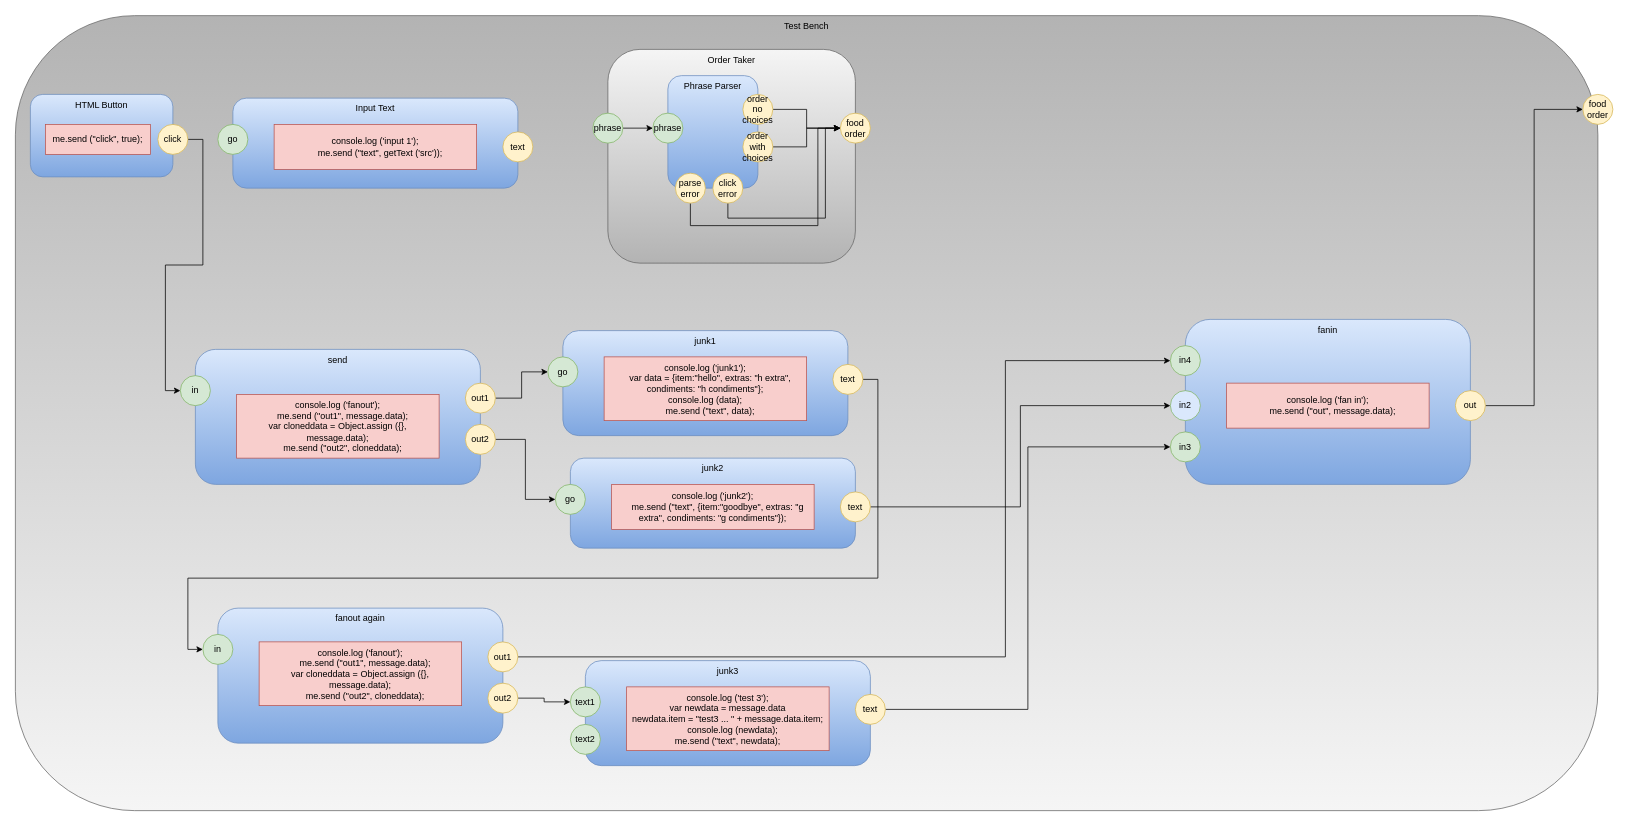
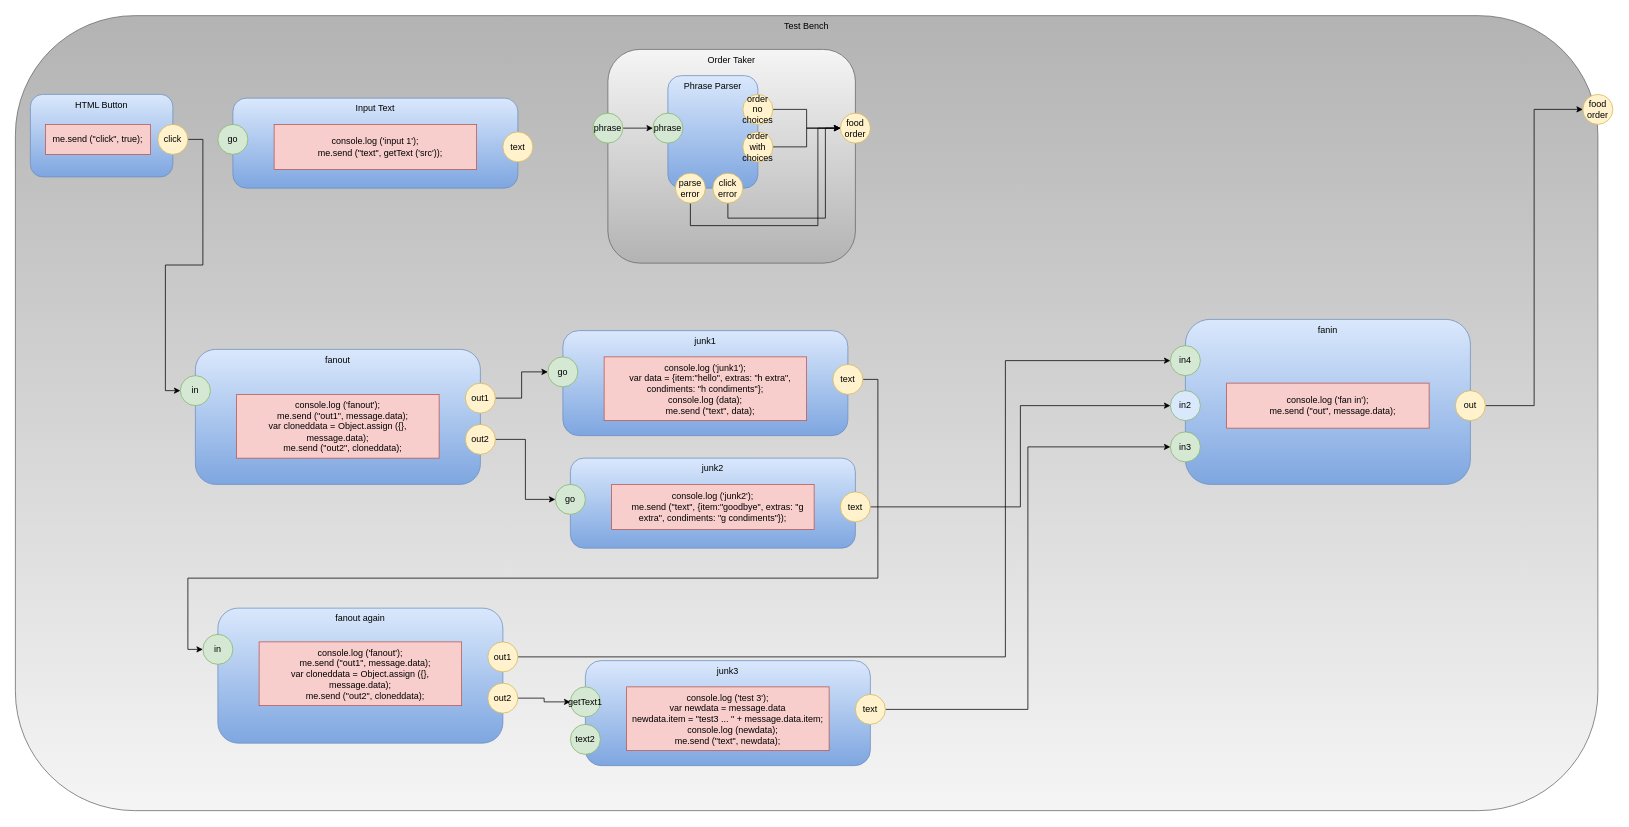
node "send": label "send" -> "fanout"
node "text1": label "text1" -> "getText1"
